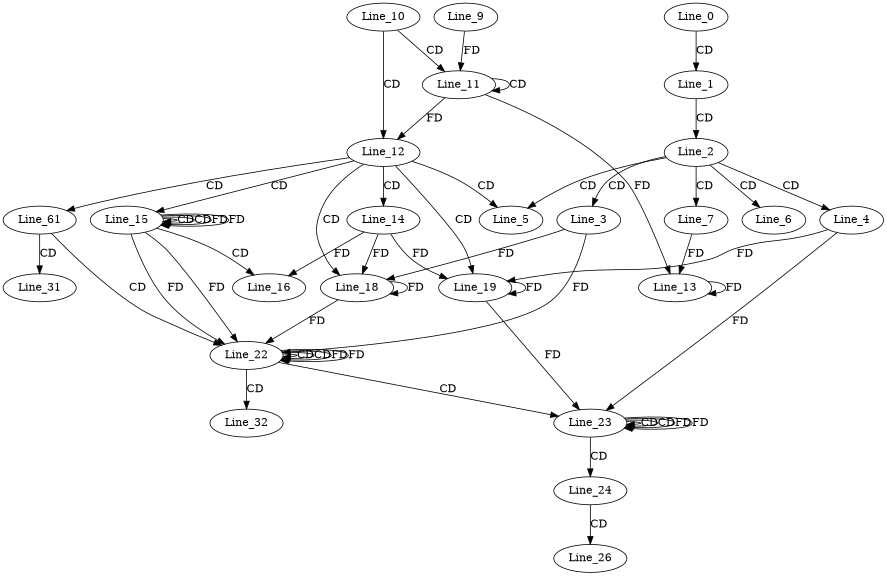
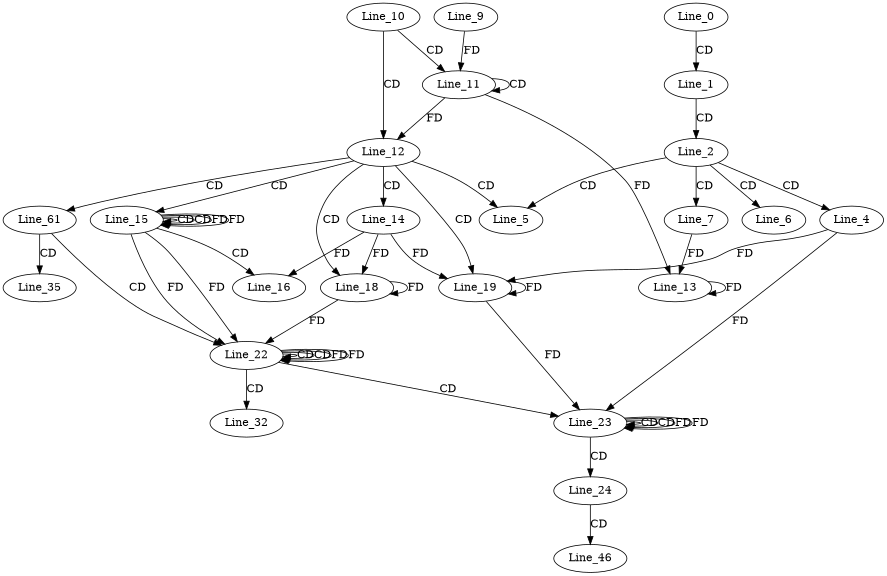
node "Line_3": removed
node "Line_31": label "Line_31" -> "Line_35"
node "Line_26": label "Line_26" -> "Line_46"
